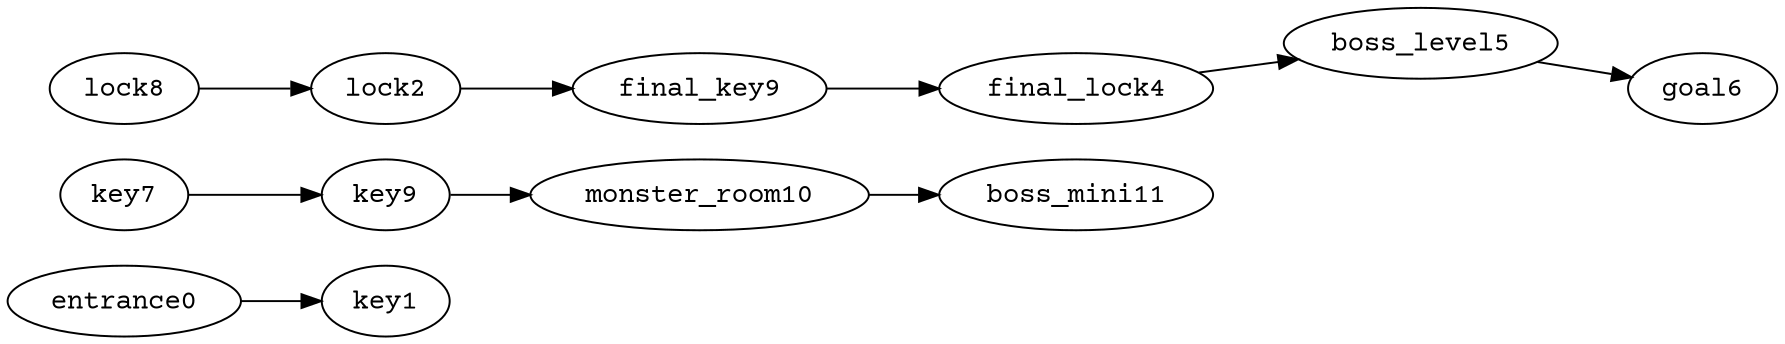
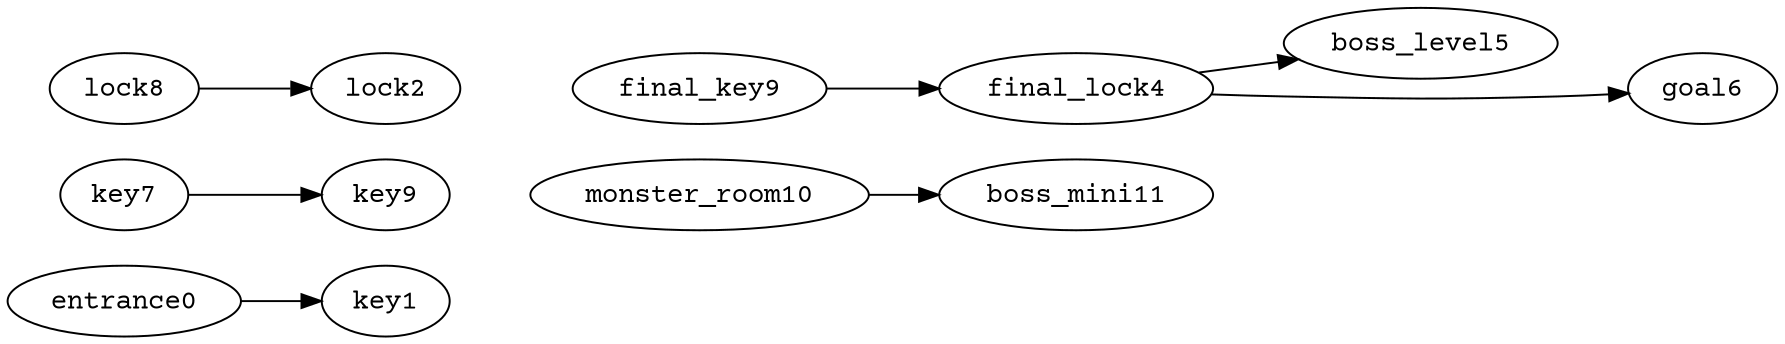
edge "boss_level5" -> "goal6": now "final_lock4" -> "goal6"
edge "lock2" -> "final_key9": removed
edge "key9" -> "monster_room10": removed
